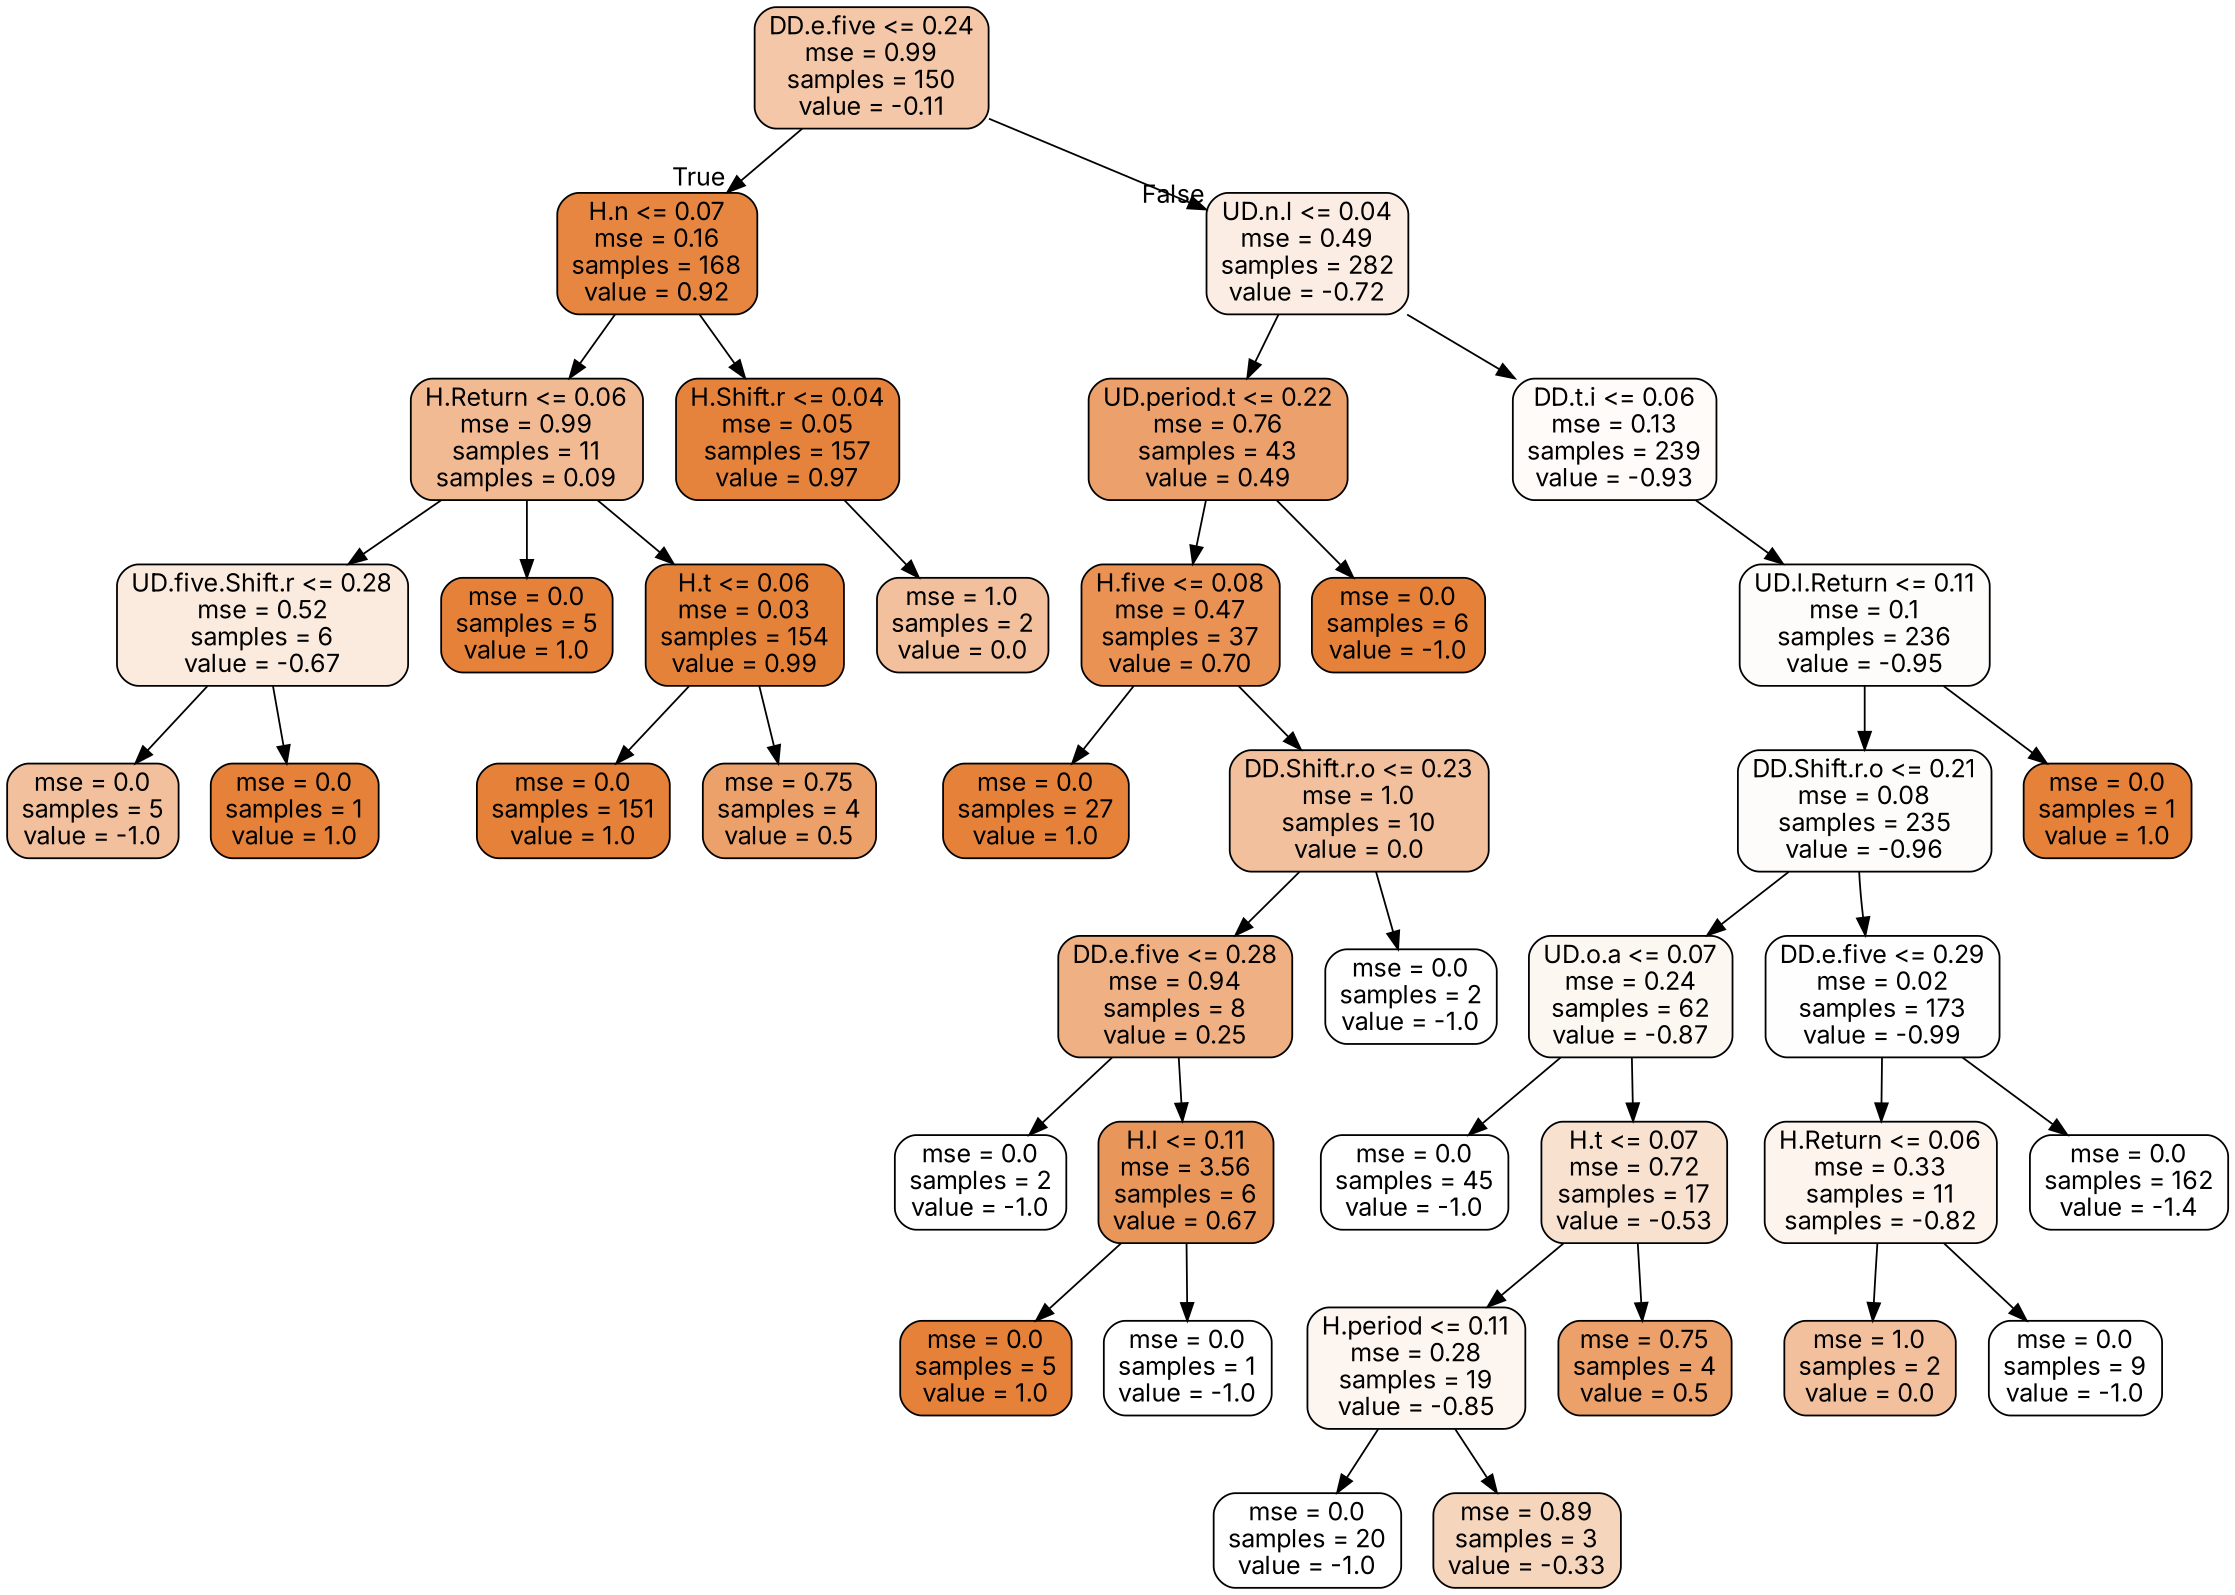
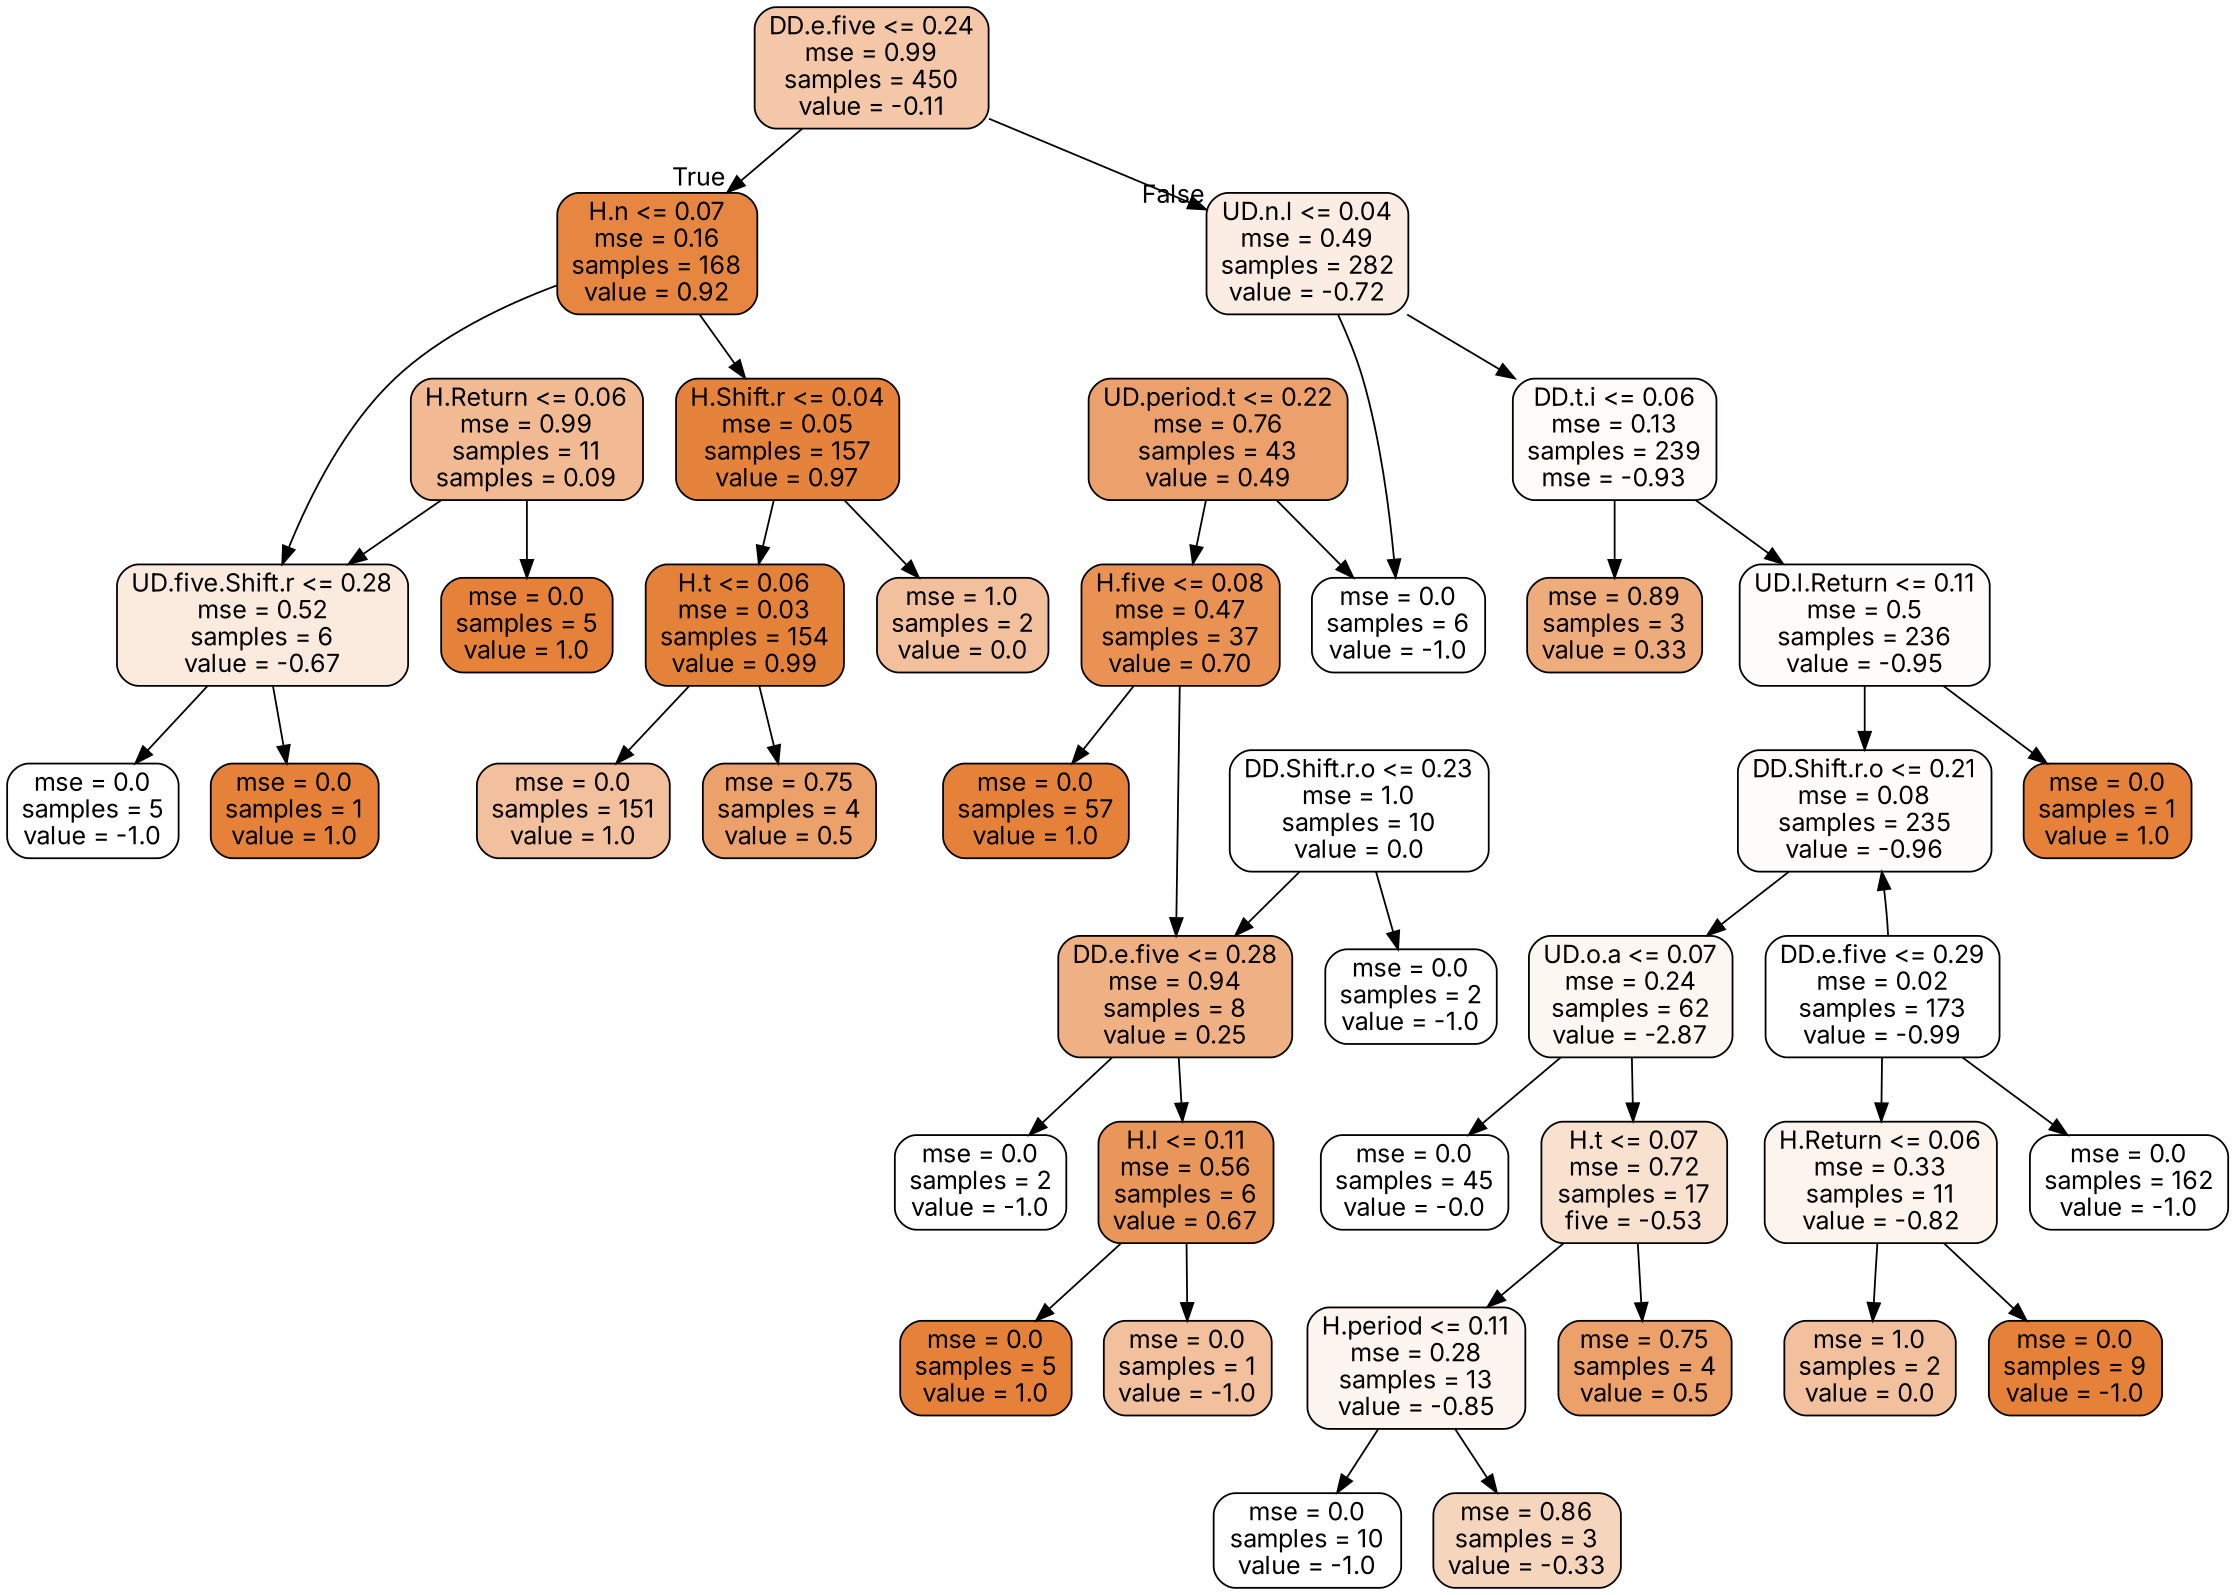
node "DD.e.five <= 0.24 mse = 0.99 samples = 150 value = -0.11": label "DD.e.five <= 0.24 mse = 0.99 samples = 150 value = -0.11" -> "DD.e.five <= 0.24 mse = 0.99 samples = 450 value = -0.11"
edge "UD.n.l <= 0.04 mse = 0.49 samples = 282 value = -0.72" -> "UD.period.t <= 0.22 mse = 0.76 samples = 43 value = 0.49": now "UD.n.l <= 0.04 mse = 0.49 samples = 282 value = -0.72" -> "mse = 0.0 samples = 6 value = -1.0"
edge "H.n <= 0.07 mse = 0.16 samples = 168 value = 0.92" -> "H.Return <= 0.06 mse = 0.99 samples = 11 samples = 0.09": now "H.n <= 0.07 mse = 0.16 samples = 168 value = 0.92" -> "UD.five.Shift.r <= 0.28 mse = 0.52 samples = 6 value = -0.67"
node "DD.t.i <= 0.06 mse = 0.13 samples = 239 value = -0.93": label "DD.t.i <= 0.06 mse = 0.13 samples = 239 value = -0.93" -> "DD.t.i <= 0.06 mse = 0.13 samples = 239 mse = -0.93"
edge "H.Return <= 0.06 mse = 0.99 samples = 11 samples = 0.09" -> "H.t <= 0.06 mse = 0.03 samples = 154 value = 0.99": now "H.Shift.r <= 0.04 mse = 0.05 samples = 157 value = 0.97" -> "H.t <= 0.06 mse = 0.03 samples = 154 value = 0.99"
node "mse = 0.0 samples = 6 value = -1.0": fillcolor #e58139 -> #ffffff
node "mse = 0.89 samples = 3 value = 0.33": added
node "UD.l.Return <= 0.11 mse = 0.1 samples = 236 value = -0.95": label "UD.l.Return <= 0.11 mse = 0.1 samples = 236 value = -0.95" -> "UD.l.Return <= 0.11 mse = 0.5 samples = 236 value = -0.95"
edge "H.five <= 0.08 mse = 0.47 samples = 37 value = 0.70" -> "DD.Shift.r.o <= 0.23 mse = 1.0 samples = 10 value = 0.0": now "H.five <= 0.08 mse = 0.47 samples = 37 value = 0.70" -> "DD.e.five <= 0.28 mse = 0.94 samples = 8 value = 0.25"
node "mse = 0.0 samples = 5 value = -1.0": fillcolor #f2c09c -> #ffffff
node "mse = 0.0 samples = 151 value = 1.0": fillcolor #e58139 -> #f2c09c
node "mse = 0.0 samples = 27 value = 1.0": label "mse = 0.0 samples = 27 value = 1.0" -> "mse = 0.0 samples = 57 value = 1.0"
node "DD.Shift.r.o <= 0.23 mse = 1.0 samples = 10 value = 0.0": fillcolor #f2c09c -> #ffffff
edge "DD.Shift.r.o <= 0.21 mse = 0.08 samples = 235 value = -0.96" -> "DD.e.five <= 0.29 mse = 0.02 samples = 173 value = -0.99": reversed
node "UD.o.a <= 0.07 mse = 0.24 samples = 62 value = -0.87": label "UD.o.a <= 0.07 mse = 0.24 samples = 62 value = -0.87" -> "UD.o.a <= 0.07 mse = 0.24 samples = 62 value = -2.87"
node "H.l <= 0.11 mse = 3.56 samples = 6 value = 0.67": label "H.l <= 0.11 mse = 3.56 samples = 6 value = 0.67" -> "H.l <= 0.11 mse = 0.56 samples = 6 value = 0.67"
node "mse = 0.0 samples = 45 value = -1.0": label "mse = 0.0 samples = 45 value = -1.0" -> "mse = 0.0 samples = 45 value = -0.0"
node "H.t <= 0.07 mse = 0.72 samples = 17 value = -0.53": label "H.t <= 0.07 mse = 0.72 samples = 17 value = -0.53" -> "H.t <= 0.07 mse = 0.72 samples = 17 five = -0.53"
node "H.Return <= 0.06 mse = 0.33 samples = 11 samples = -0.82": label "H.Return <= 0.06 mse = 0.33 samples = 11 samples = -0.82" -> "H.Return <= 0.06 mse = 0.33 samples = 11 value = -0.82"
node "mse = 0.0 samples = 162 value = -1.4": label "mse = 0.0 samples = 162 value = -1.4" -> "mse = 0.0 samples = 162 value = -1.0"
node "mse = 0.0 samples = 1 value = -1.0": fillcolor #ffffff -> #f2c09c
node "H.period <= 0.11 mse = 0.28 samples = 19 value = -0.85": label "H.period <= 0.11 mse = 0.28 samples = 19 value = -0.85" -> "H.period <= 0.11 mse = 0.28 samples = 13 value = -0.85"
node "mse = 0.0 samples = 9 value = -1.0": fillcolor #ffffff -> #e58139
node "mse = 0.0 samples = 20 value = -1.0": label "mse = 0.0 samples = 20 value = -1.0" -> "mse = 0.0 samples = 10 value = -1.0"
node "mse = 0.89 samples = 3 value = -0.33": label "mse = 0.89 samples = 3 value = -0.33" -> "mse = 0.86 samples = 3 value = -0.33"
